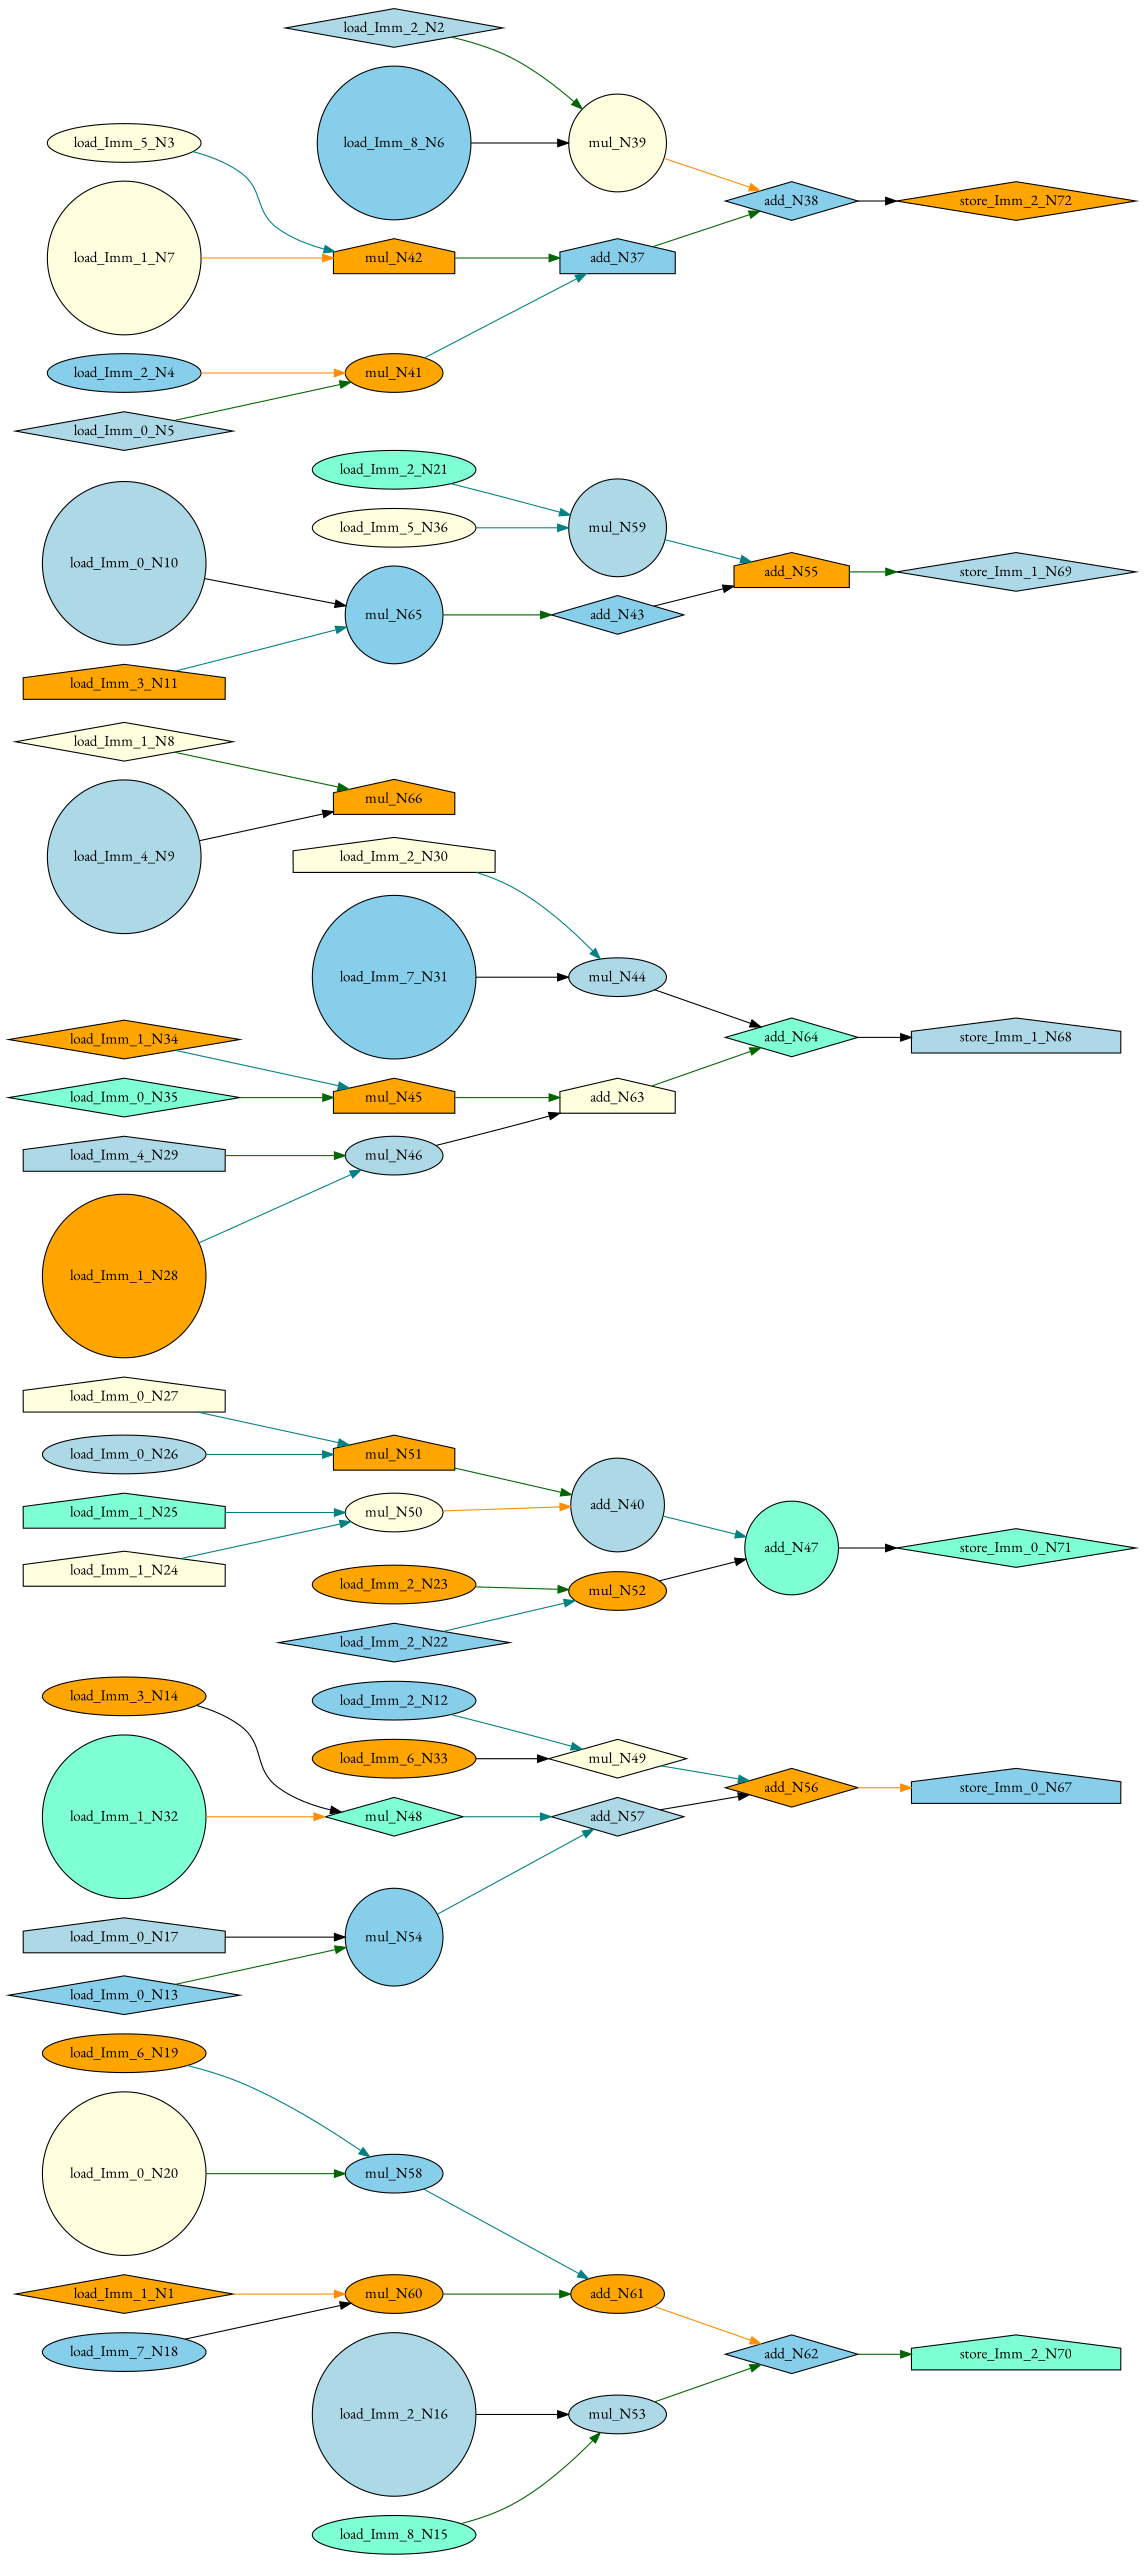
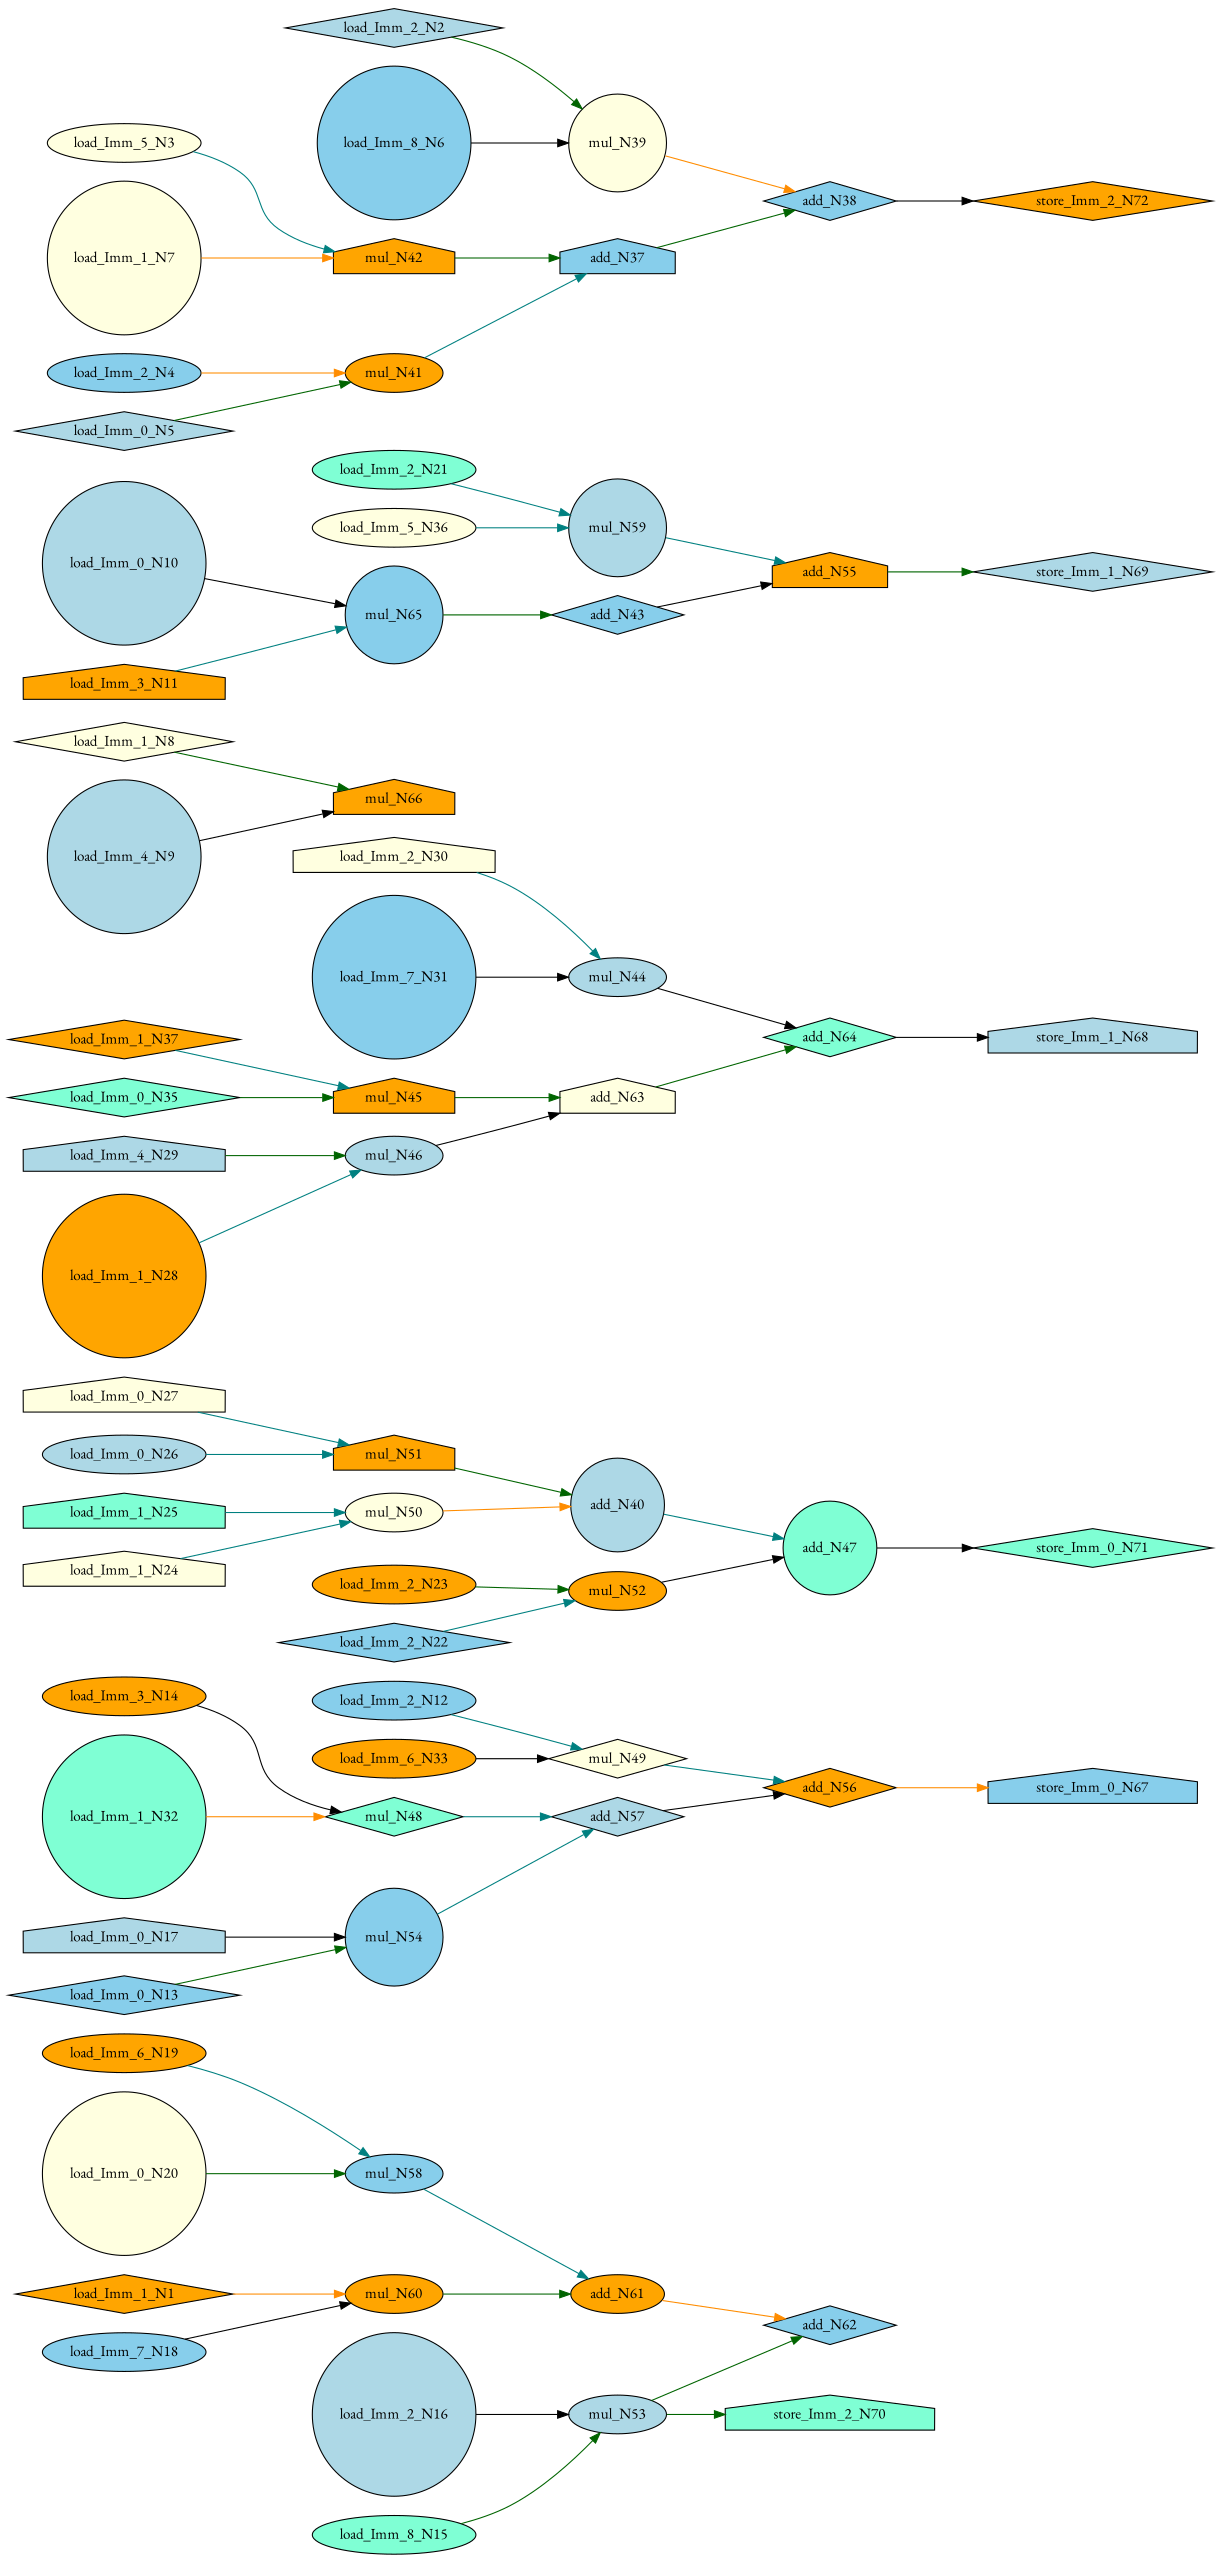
node "load_Imm_1_N34": label "load_Imm_1_N34" -> "load_Imm_1_N37"
edge "add_N62" -> "store_Imm_2_N70": now "mul_N53" -> "store_Imm_2_N70"
